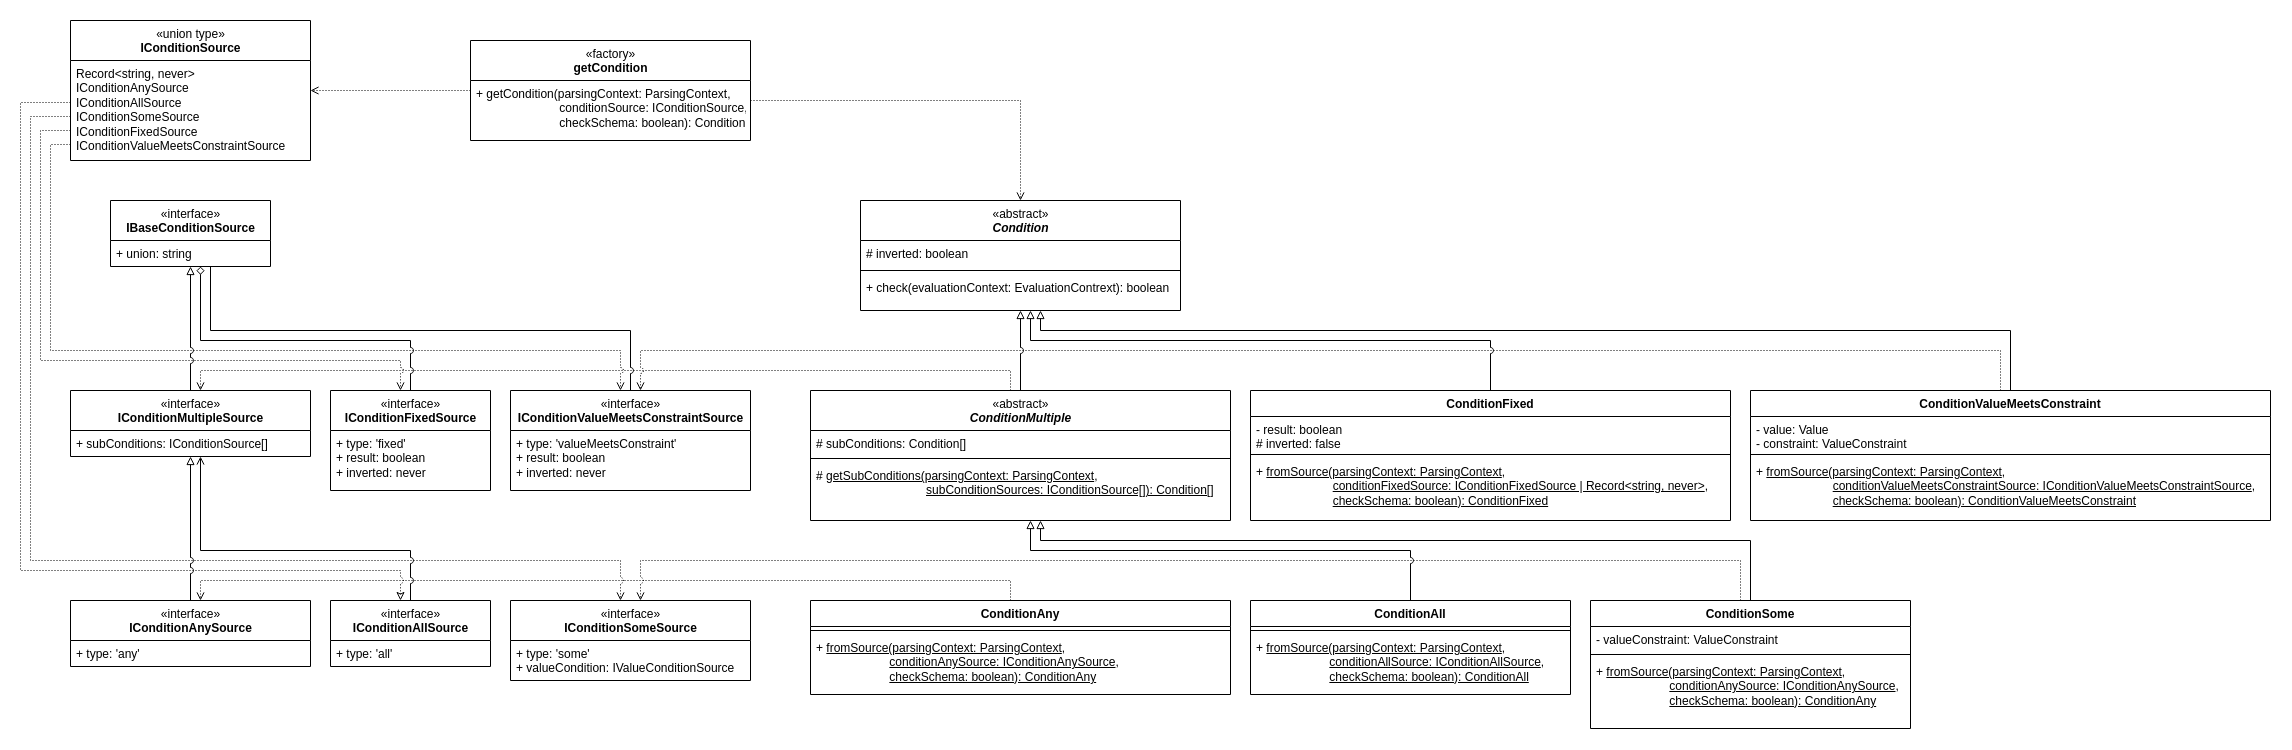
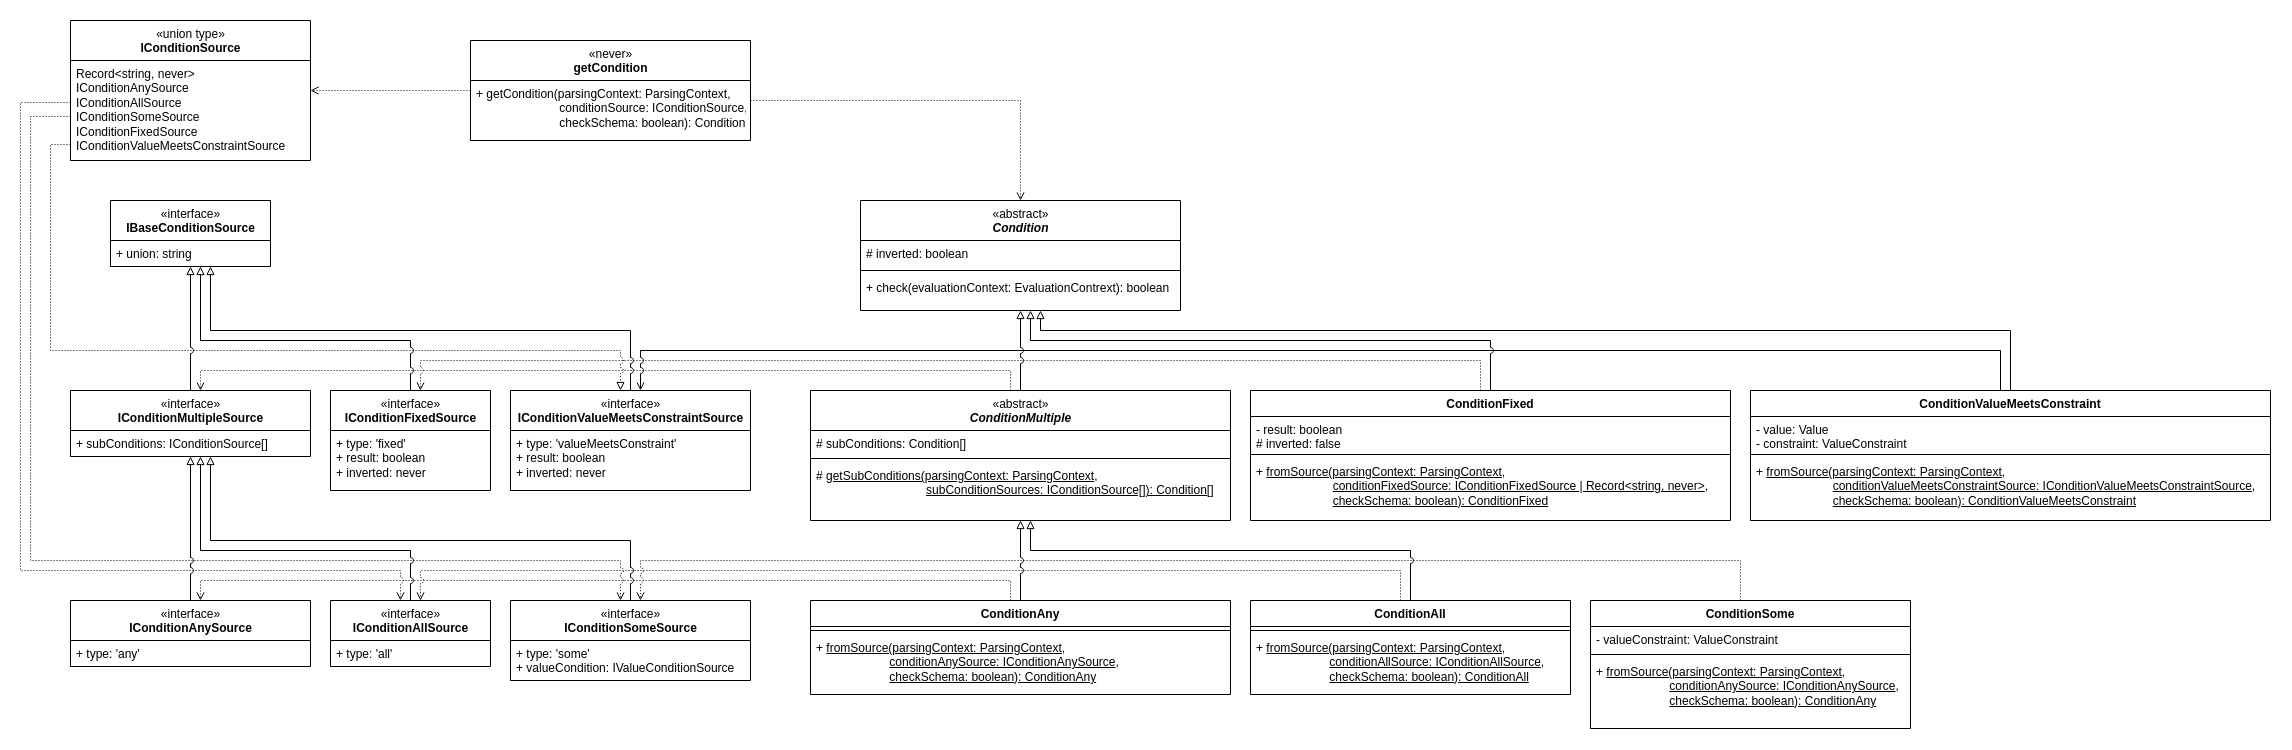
node "«factory» getCondition": label "«factory» getCondition" -> "«never» getCondition"
edge "«interface»IBaseConditionSource" -- "«interface»IConditionValueMeetsConstraintSource": arrowhead none -> block
edge "«interface»IConditionFixedSource" -> "«interface»IBaseConditionSource": arrowhead diamond -> block
edge "ConditionValueMeetsConstraint" -> "«interface»IConditionValueMeetsConstraintSource": style dashed -> solid
edge "«union type»IConditionSource" -> "«interface»IConditionFixedSource": removed
edge "ConditionFixed" -> "«interface»IConditionFixedSource": added
edge "«union type»IConditionSource" -> "«interface»IConditionValueMeetsConstraintSource": arrowhead open -> block
edge "«interface»IConditionAllSource" -> "«interface»IConditionMultipleSource": arrowhead open -> block
edge "«interface»IConditionSomeSource" -> "«interface»IConditionMultipleSource": added
edge "ConditionSome" -> "«abstract» ConditionMultiple": removed
edge "ConditionAny" -> "«abstract» ConditionMultiple": added
edge "ConditionAll" -> "«interface»IConditionAllSource": added
edge "«union type»IConditionSource" -> "«interface»IConditionAllSource": arrowhead classic -> open
